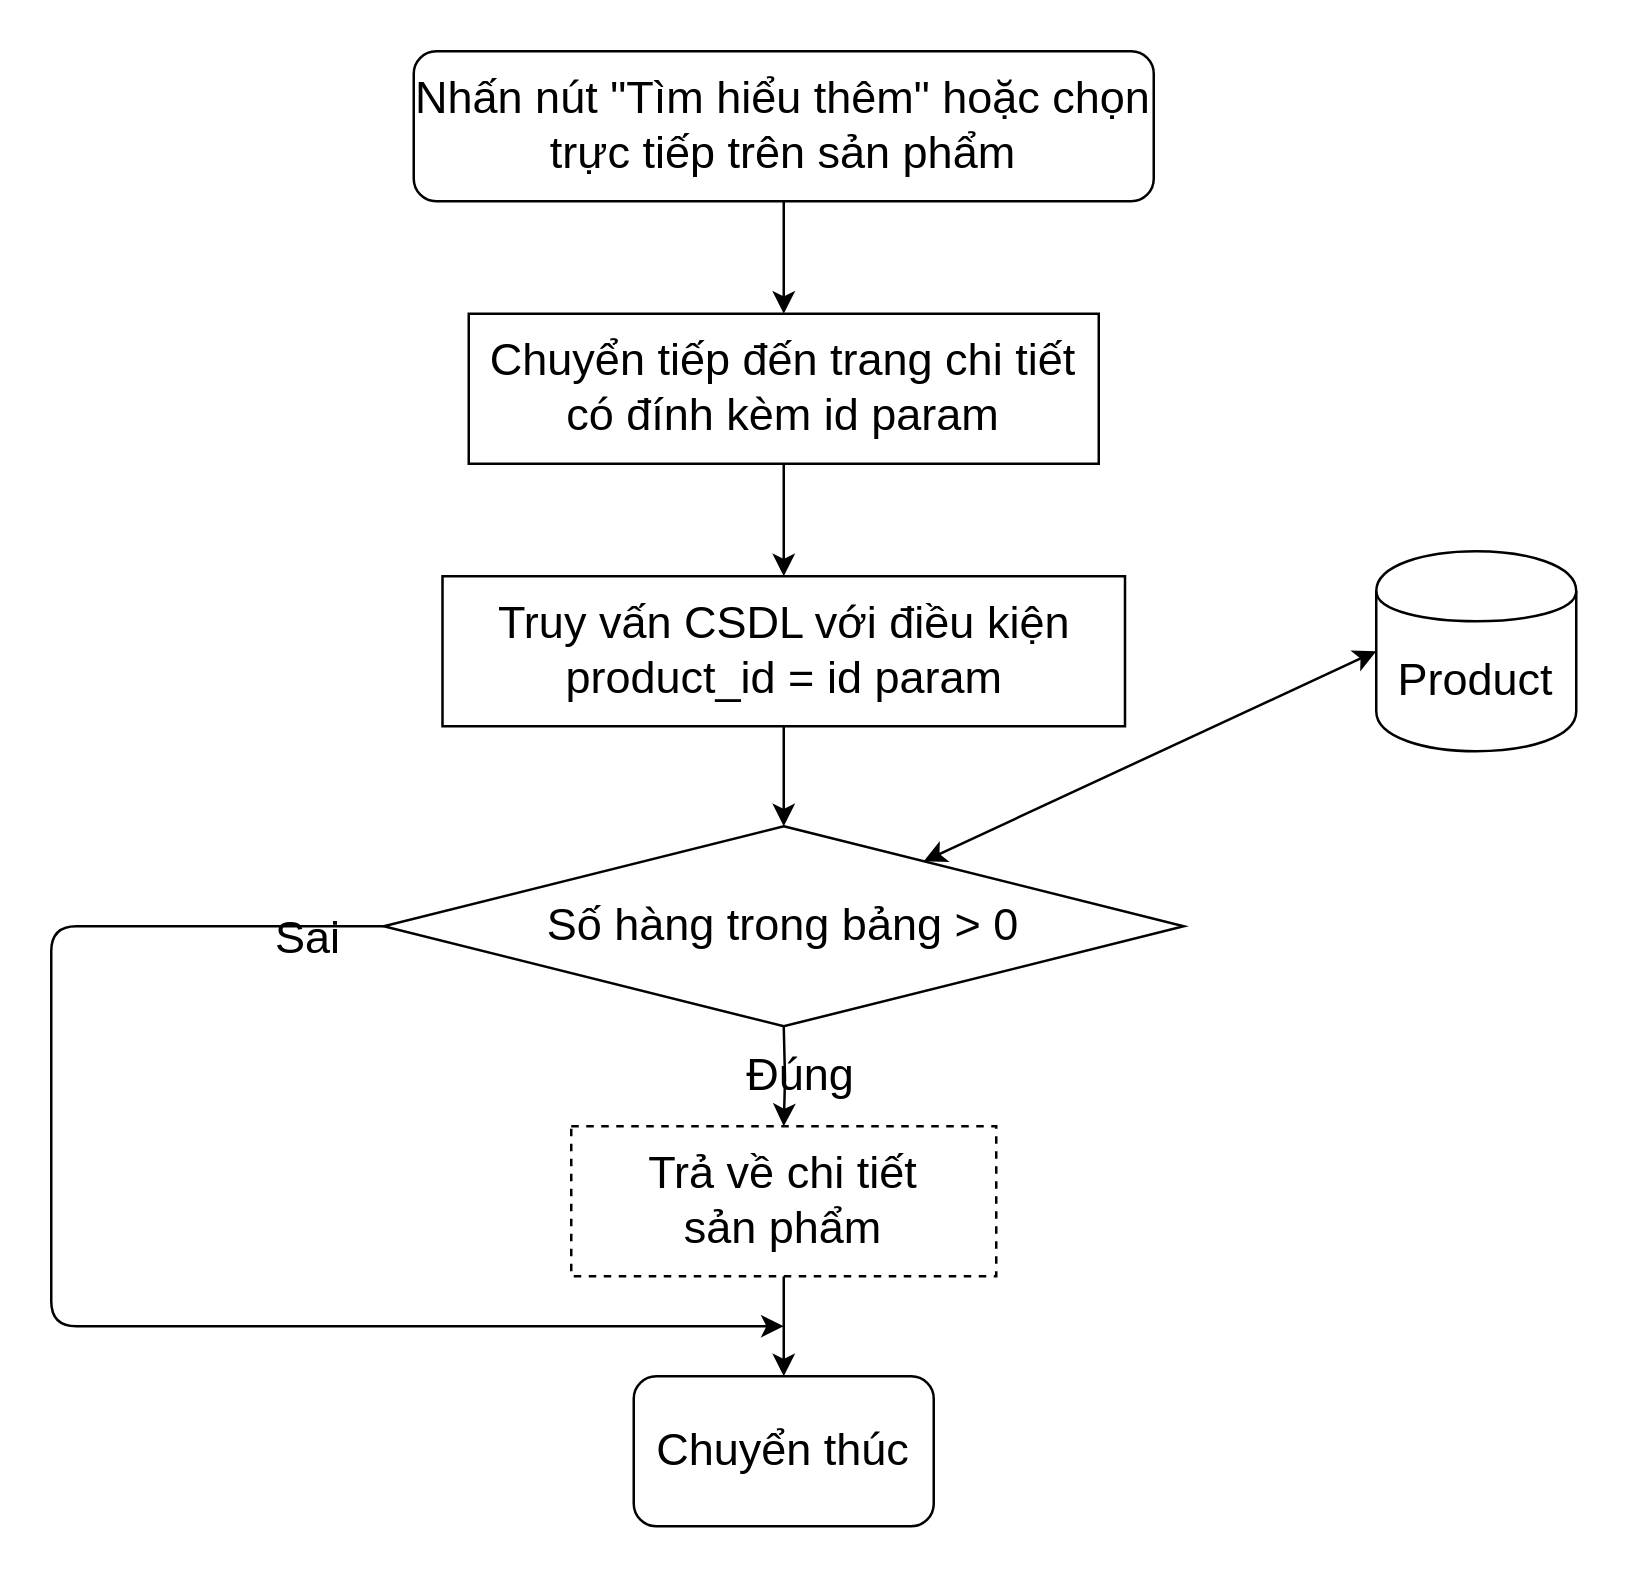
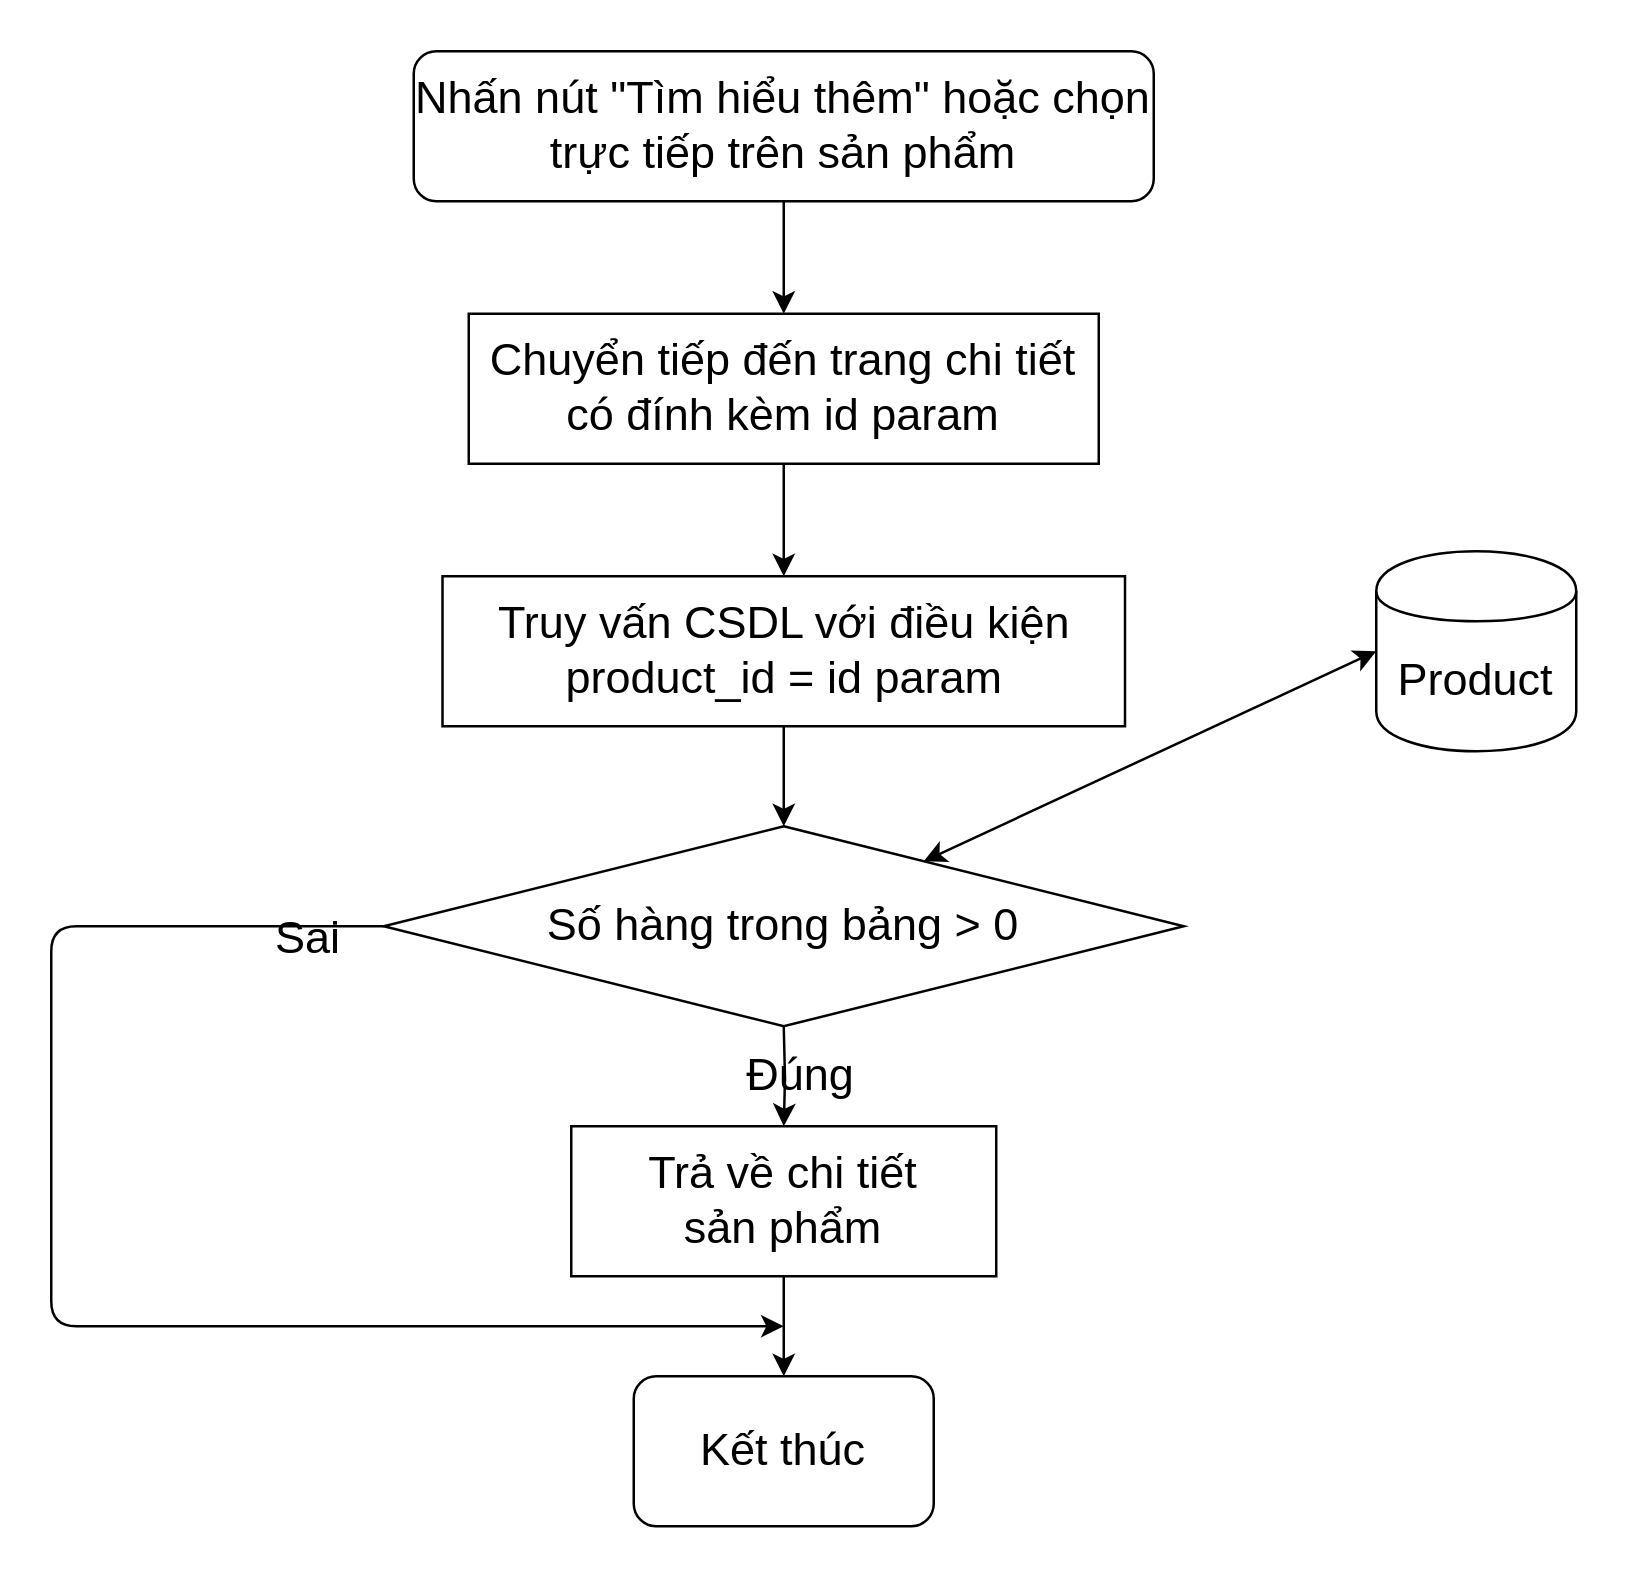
node "Trả về chi tiết sản phẩm": style dashed -> solid
node "Chuyển thúc": label "Chuyển thúc" -> "Kết thúc"
